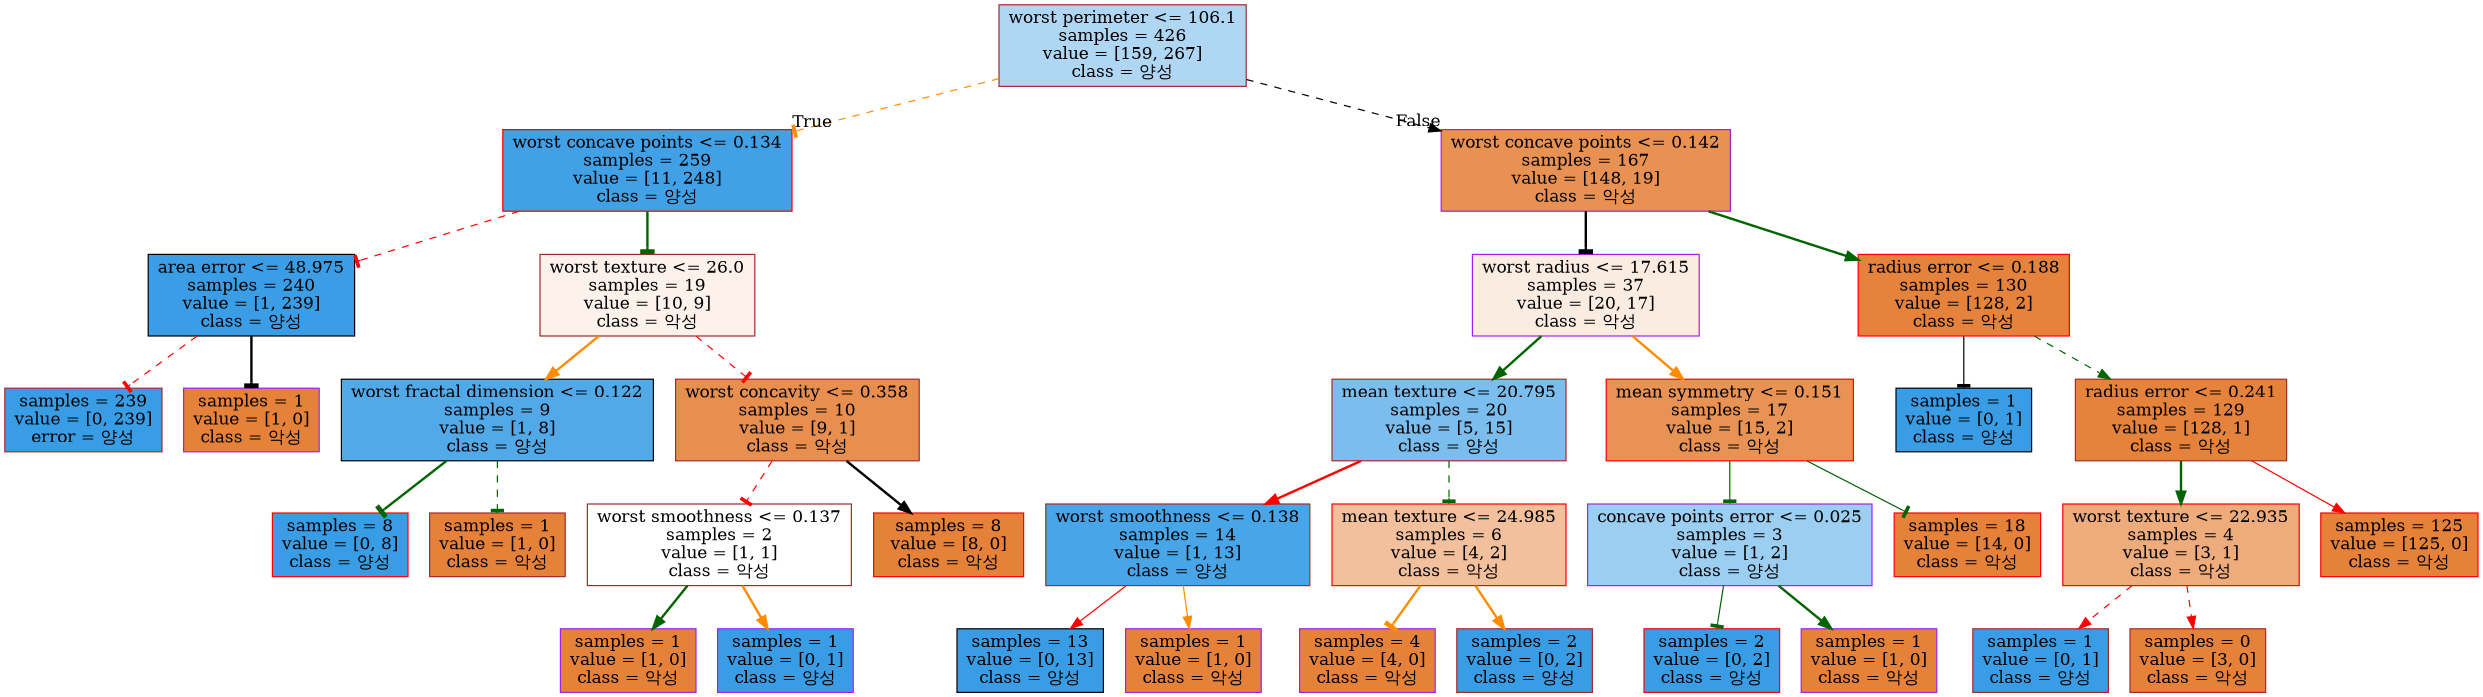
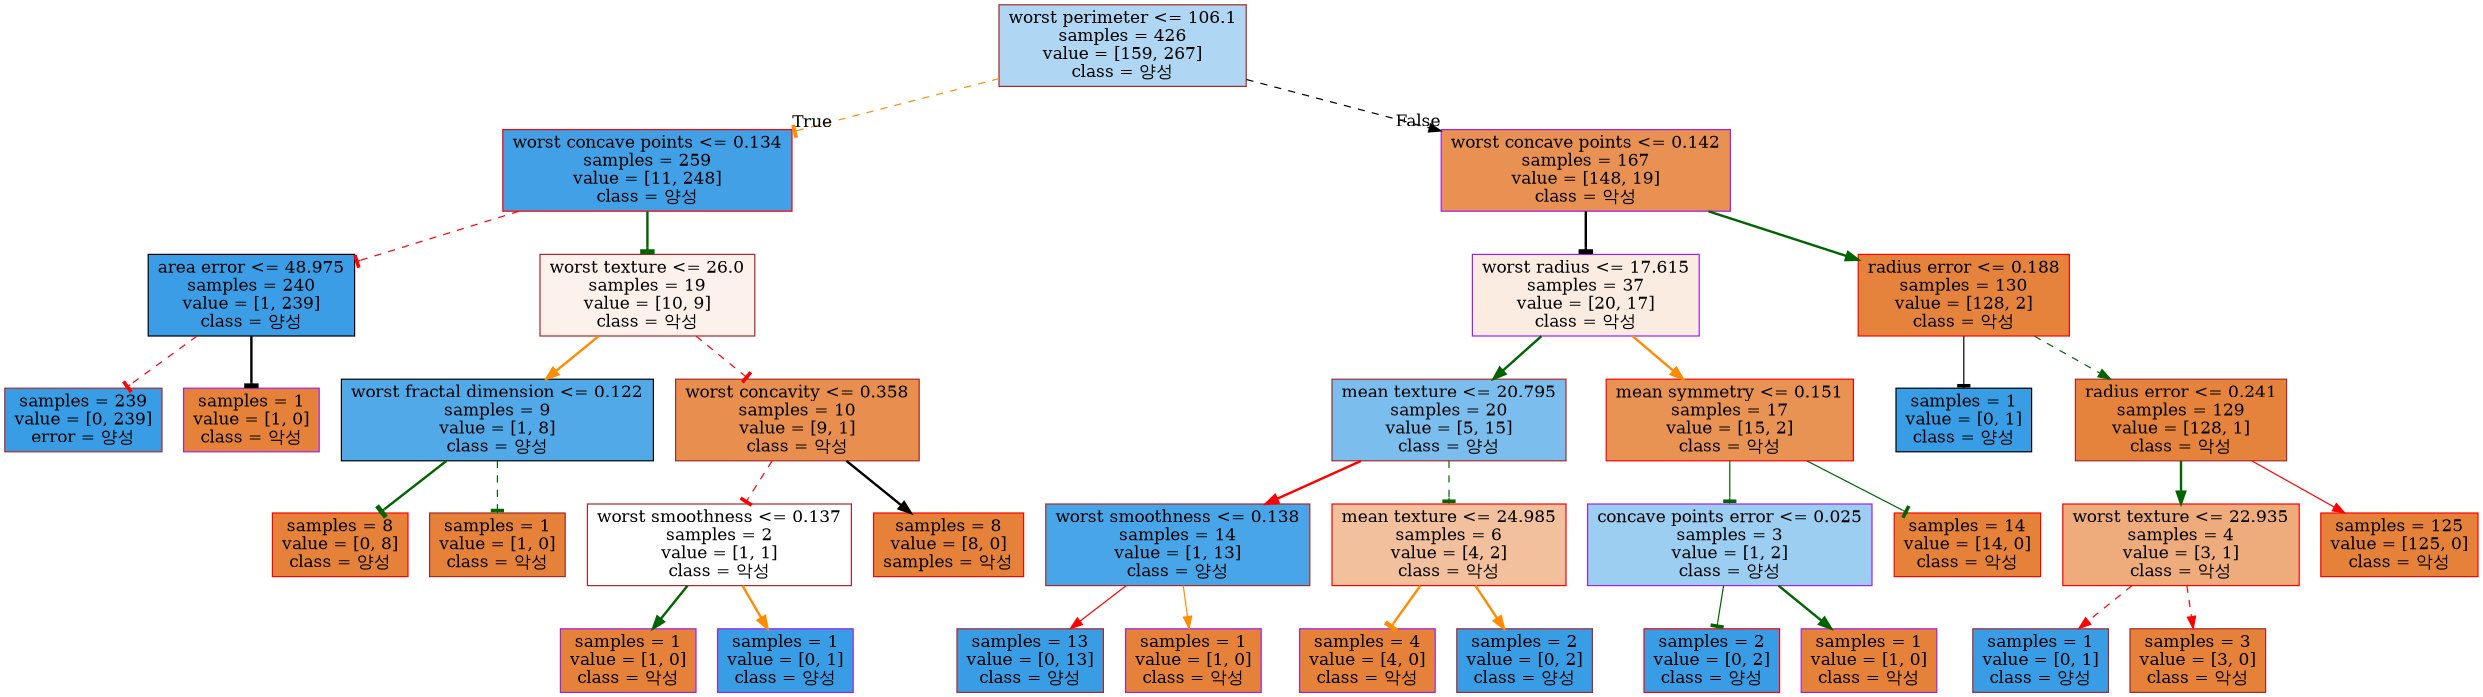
node "samples = 8 value = [0, 8] class = 양성": fillcolor #399de5 -> #e58139
node "samples = 8 value = [8, 0] class = 악성": label "samples = 8 value = [8, 0] class = 악성" -> "samples = 8 value = [8, 0] samples = 악성"
node "samples = 18 value = [14, 0] class = 악성": label "samples = 18 value = [14, 0] class = 악성" -> "samples = 14 value = [14, 0] class = 악성"
node "samples = 13 value = [0, 13] class = 양성": color black -> brown
node "samples = 0 value = [3, 0] class = 악성": label "samples = 0 value = [3, 0] class = 악성" -> "samples = 3 value = [3, 0] class = 악성"
